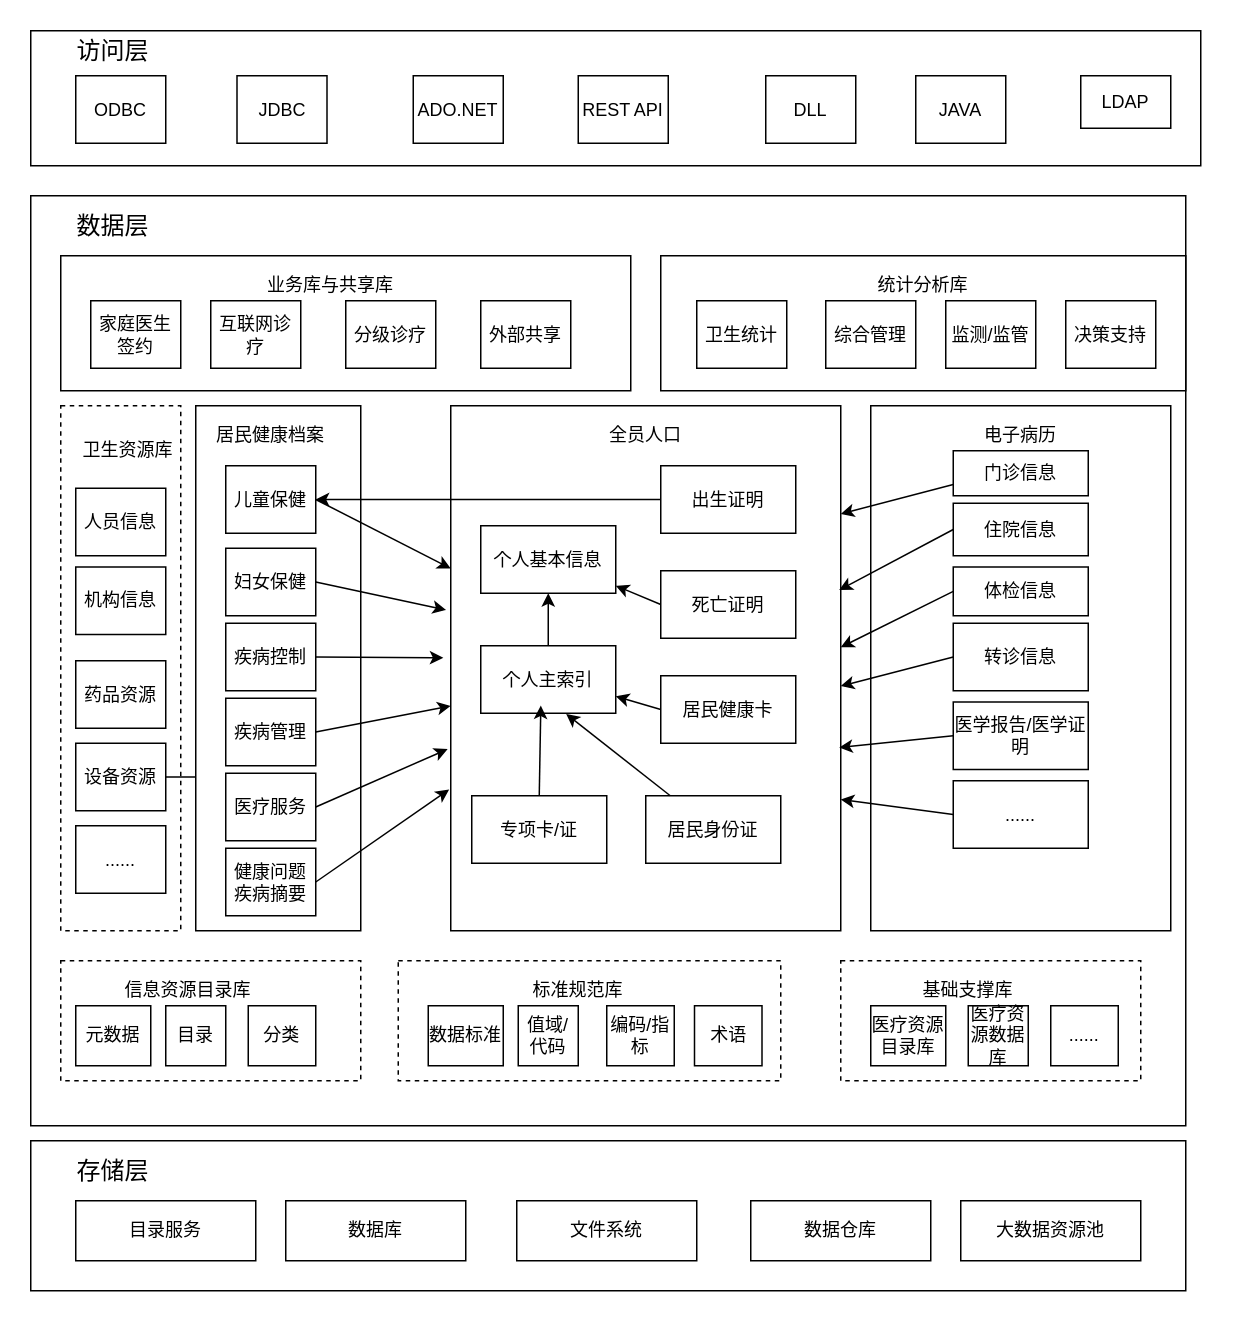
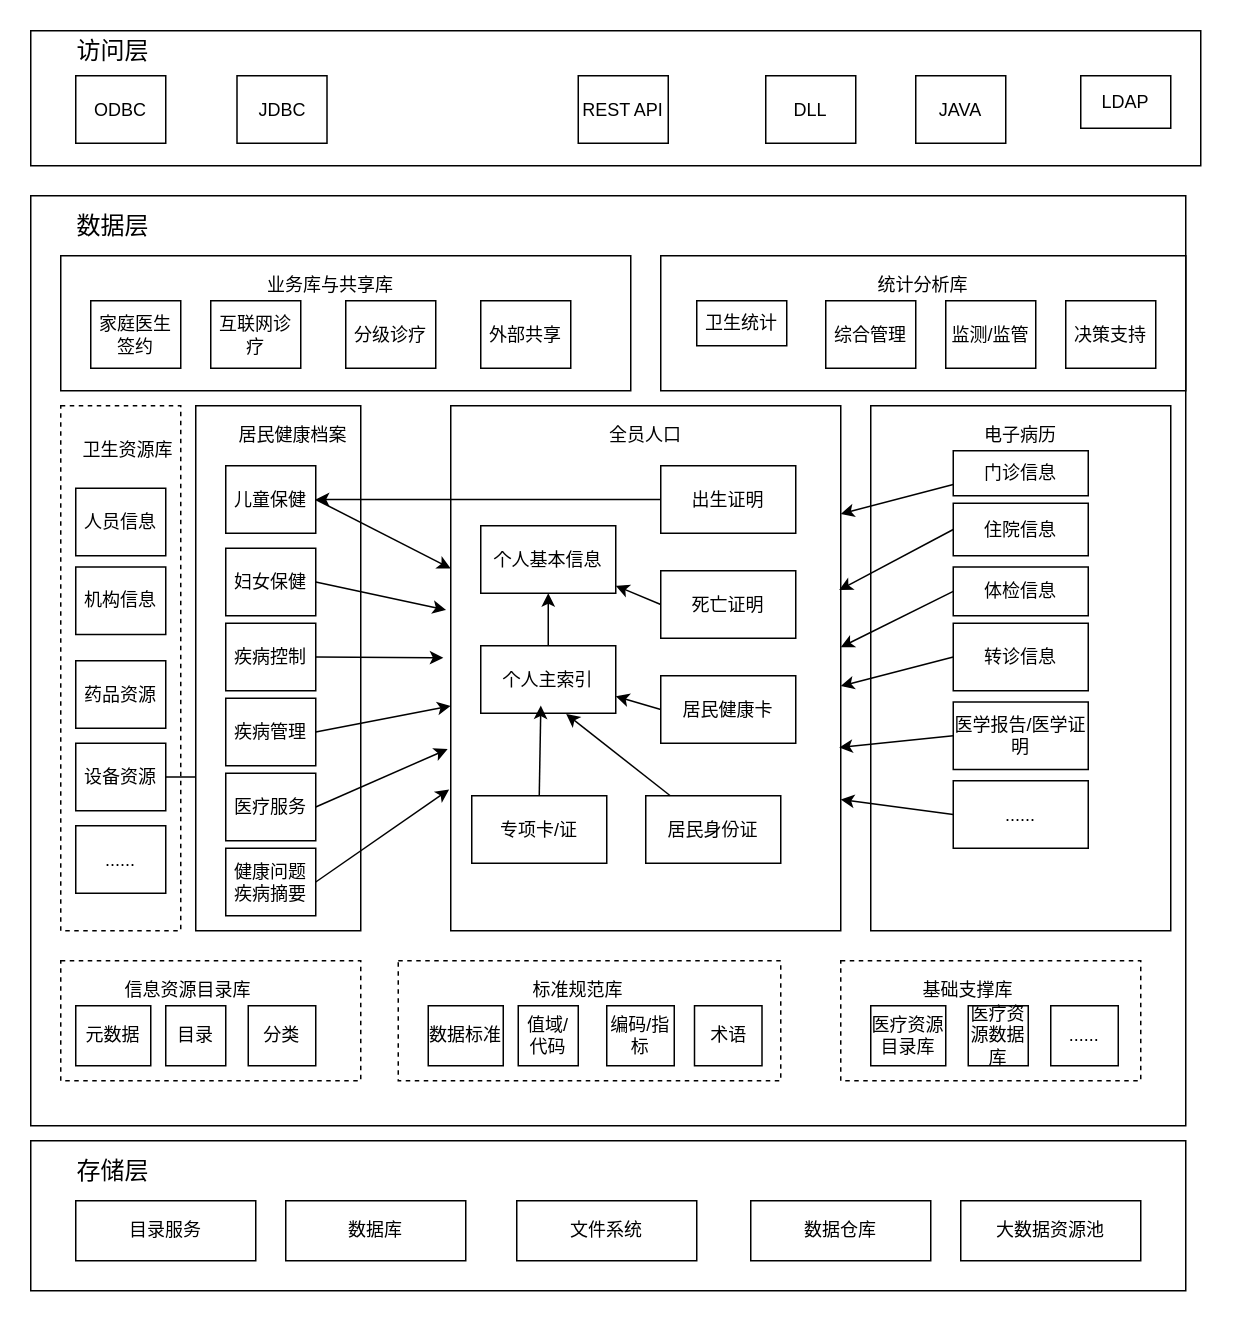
node "ADO.NET": removed
node "卫生统计": size 90x68 -> 90x45
node "居民健康档案": moved (271, 436) -> (293, 436)
